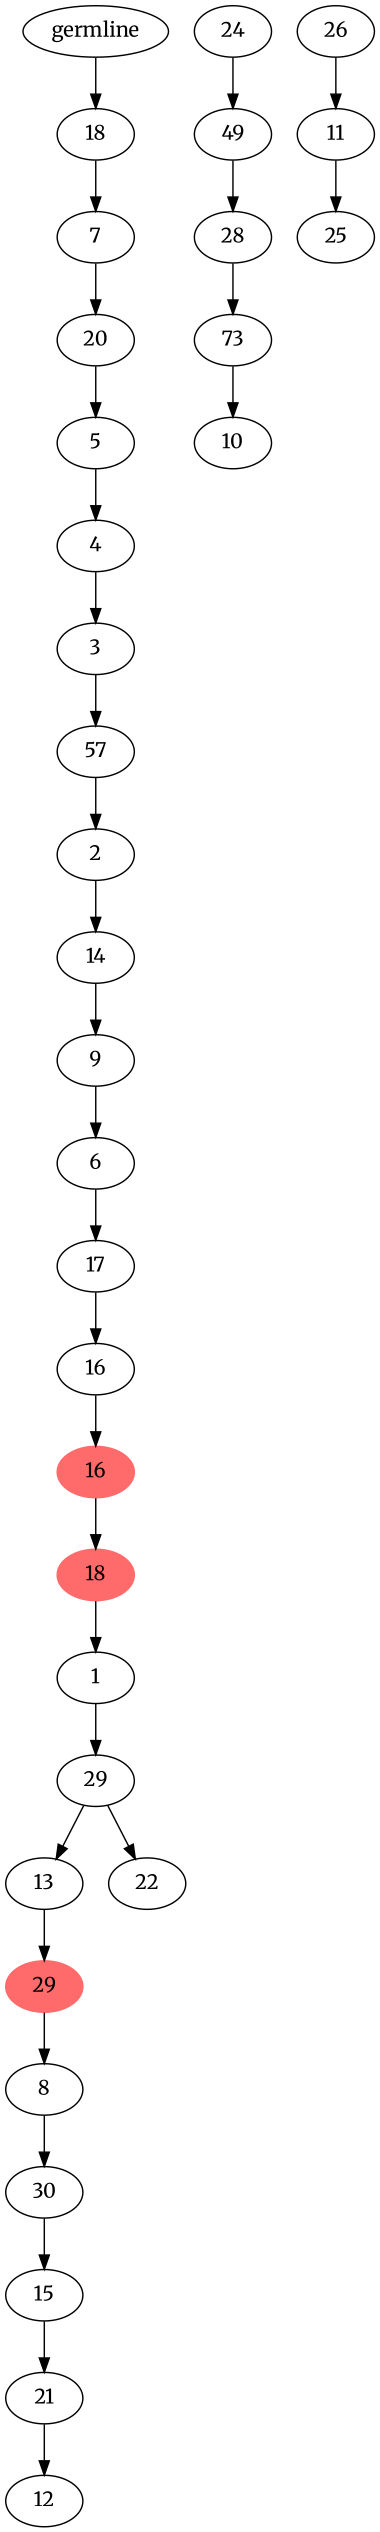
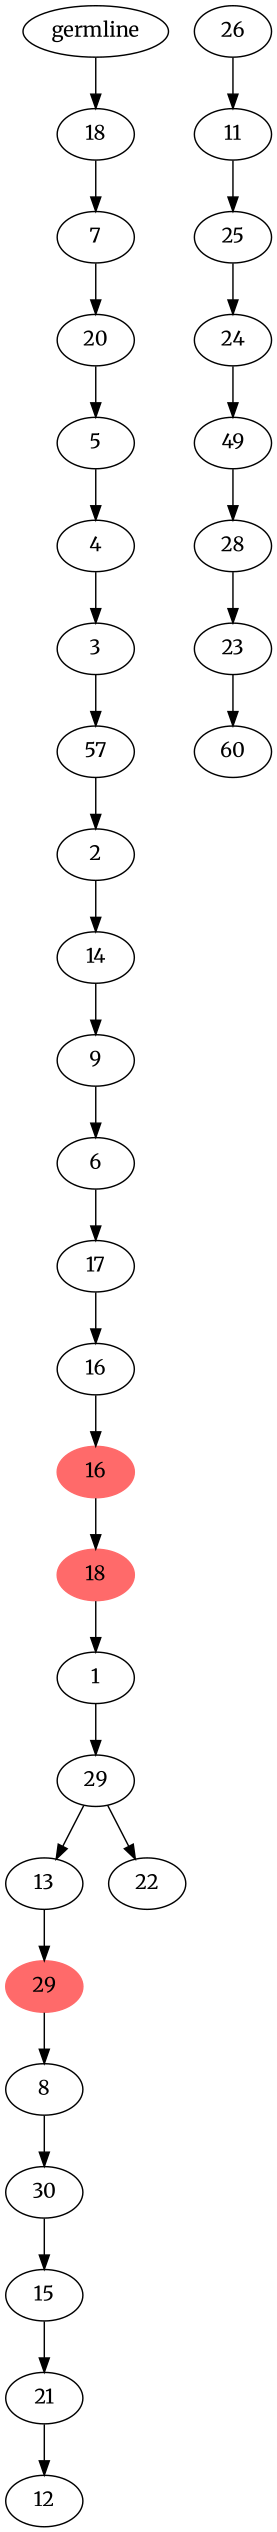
edge "25" -> "24": added
node "73": label "73" -> "23"
node "10": label "10" -> "60"
